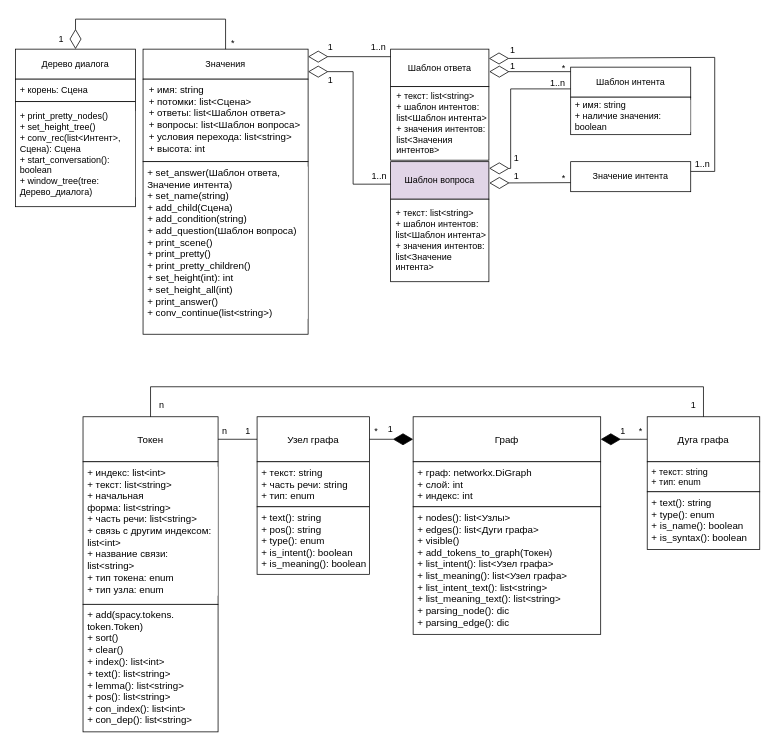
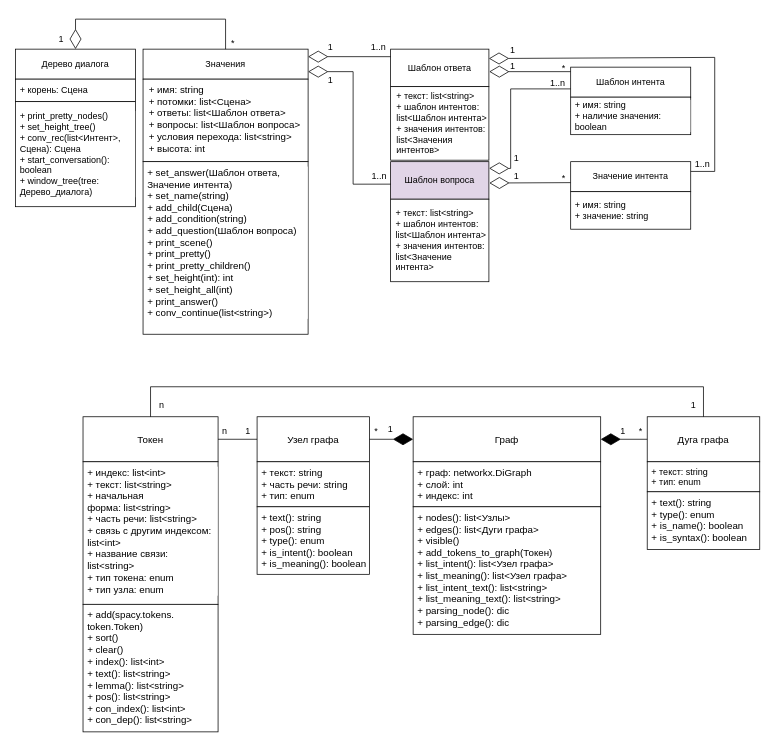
node "+ имя: string + значение: string": added
